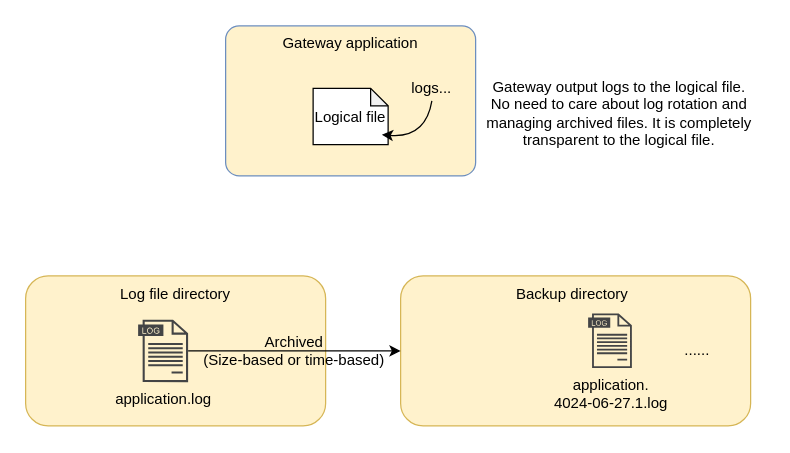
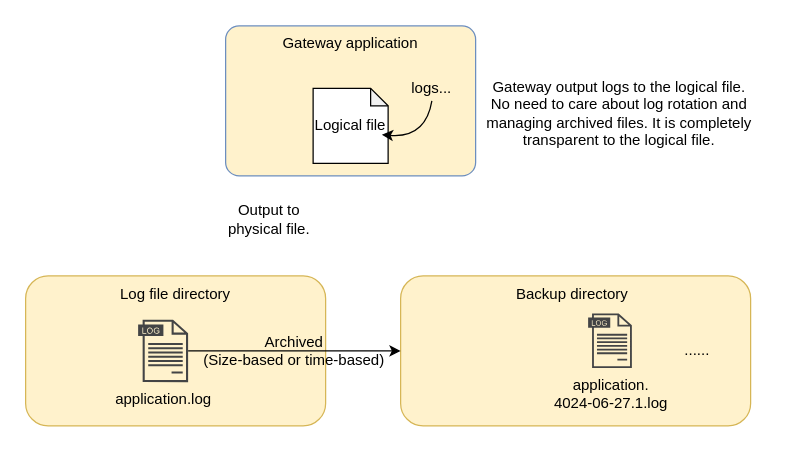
node "Logical file": size 75x56 -> 75x75
node "Output to physical file.": added
